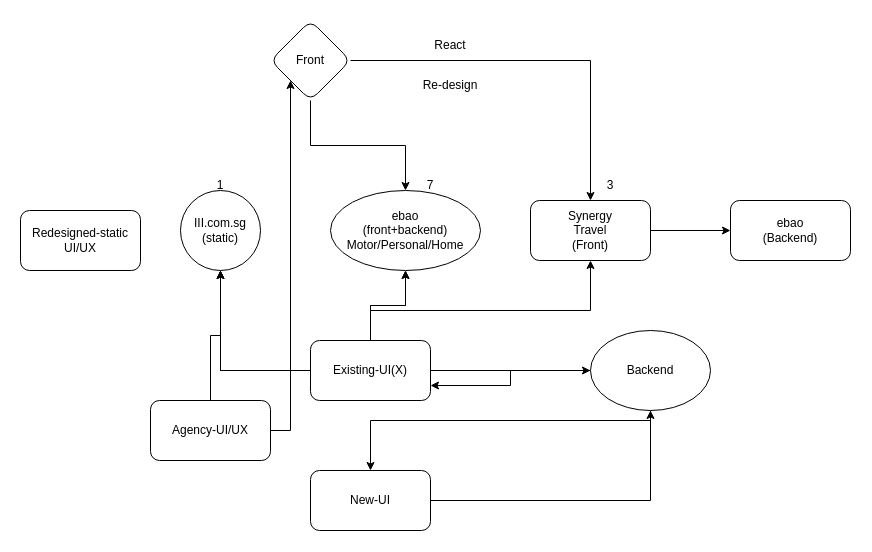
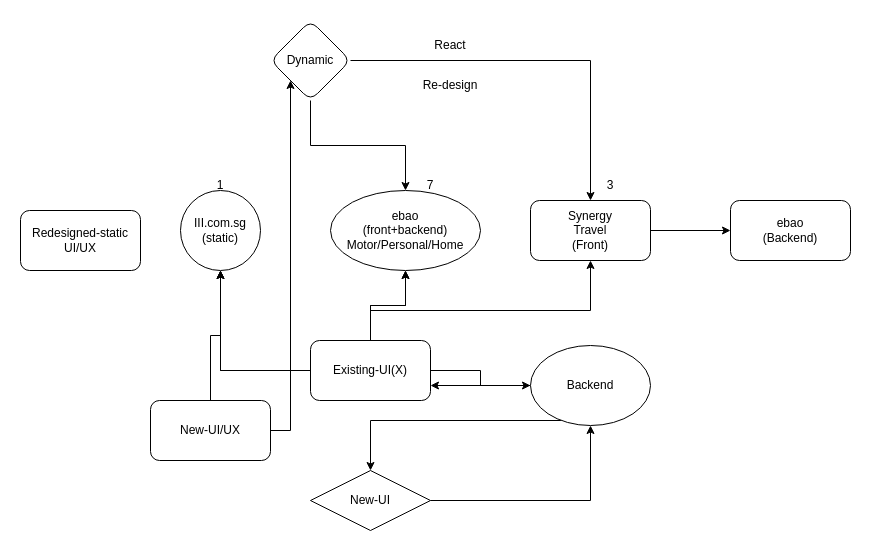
node "Front": label "Front" -> "Dynamic"
node "Backend": moved (651, 371) -> (591, 386)
node "Agency-UI/UX": label "Agency-UI/UX" -> "New-UI/UX"
node "New-UI": shape rounded rectangle -> diamond
